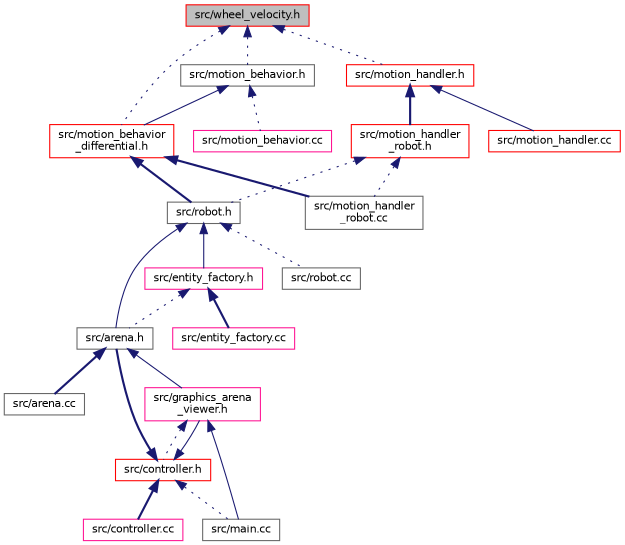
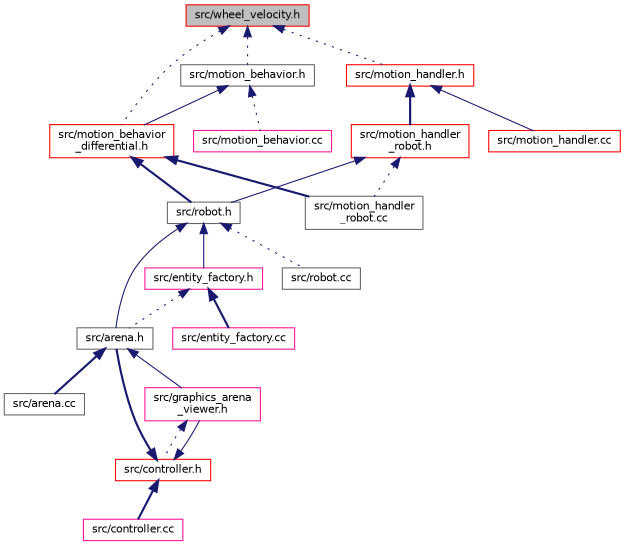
edge "src/robot.h" -> "src/motion_handler _robot.h": style dotted -> solid
node "src/main.cc": removed
